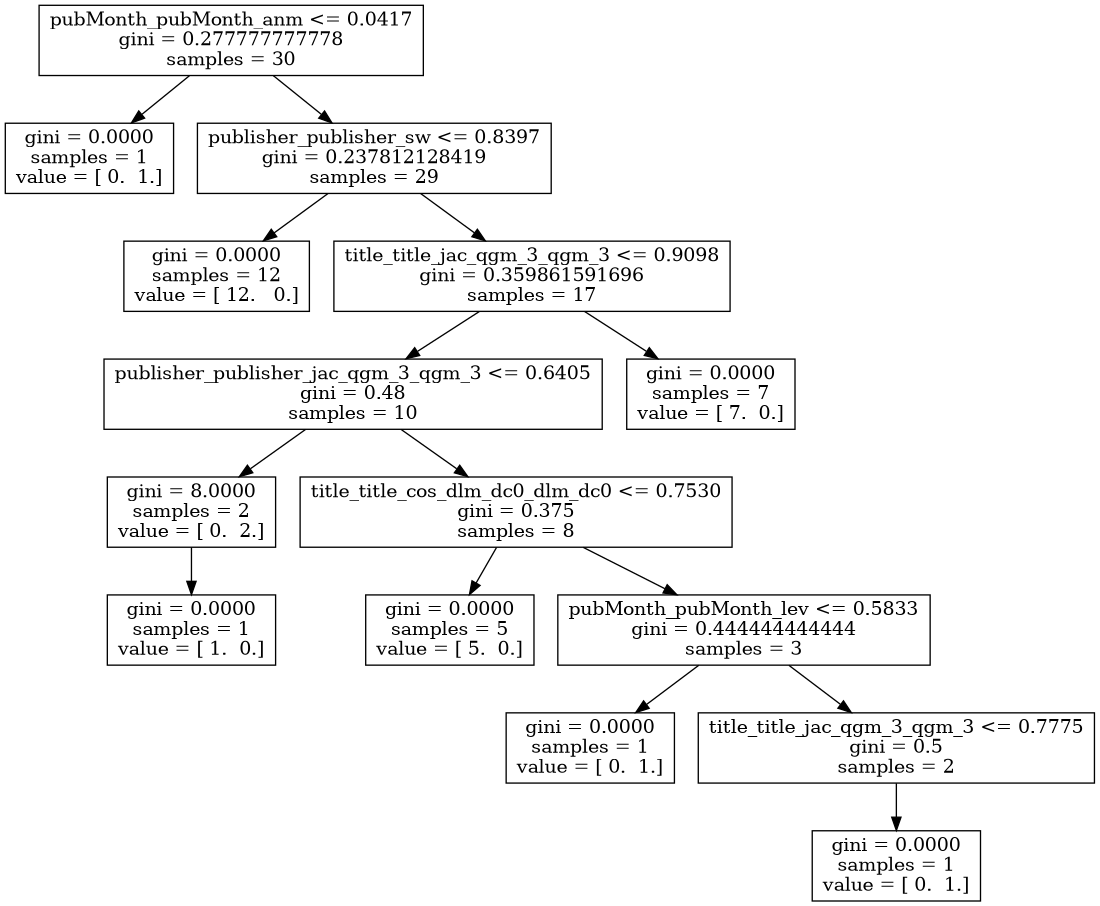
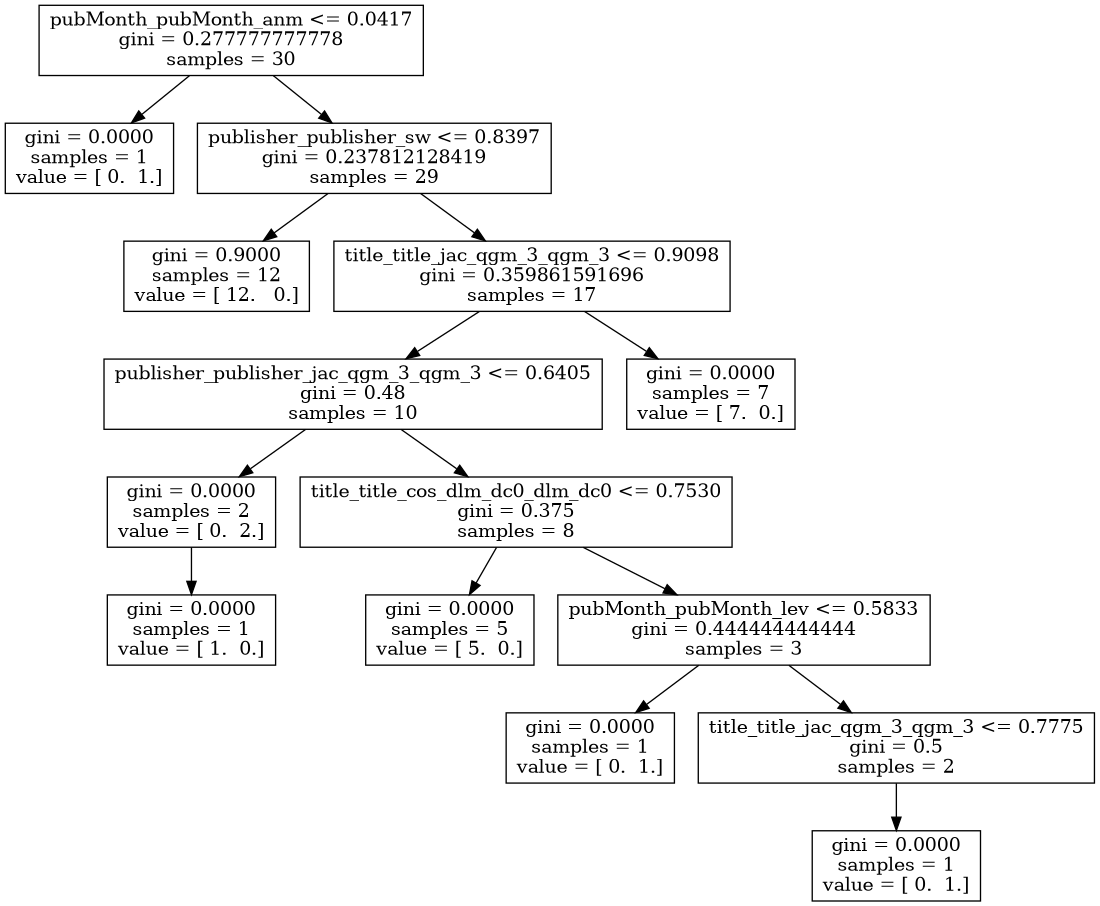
node "gini = 0.0000 samples = 12 value = [ 12.   0.]": label "gini = 0.0000 samples = 12 value = [ 12.   0.]" -> "gini = 0.9000 samples = 12 value = [ 12.   0.]"
node "gini = 8.0000 samples = 2 value = [ 0.  2.]": label "gini = 8.0000 samples = 2 value = [ 0.  2.]" -> "gini = 0.0000 samples = 2 value = [ 0.  2.]"
